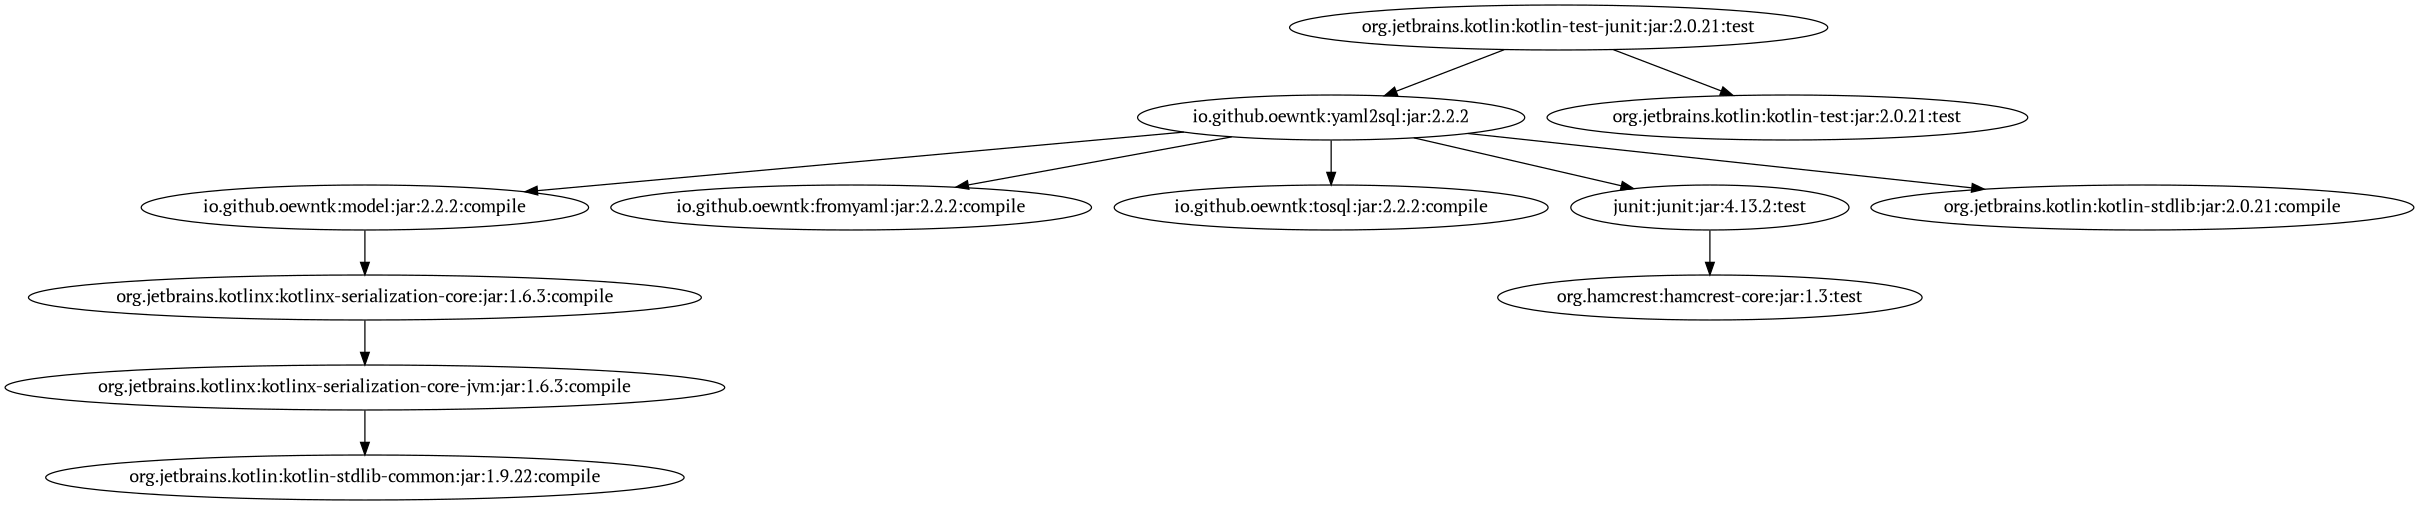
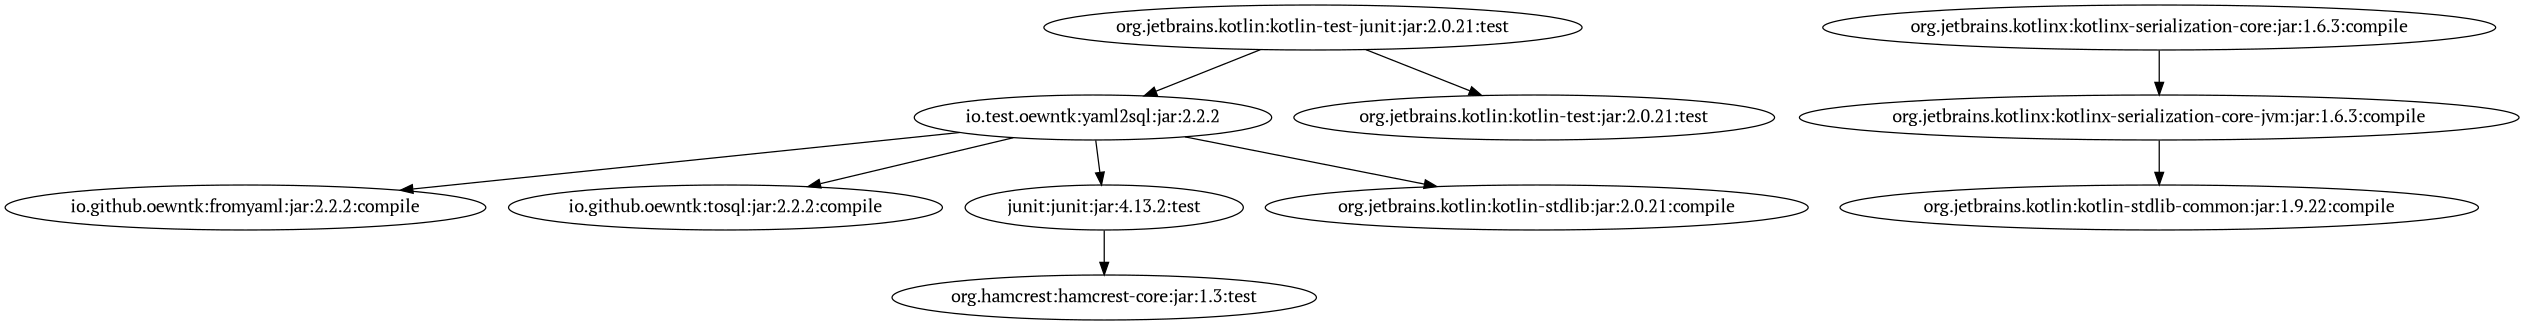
node "io.github.oewntk:yaml2sql:jar:2.2.2": label "io.github.oewntk:yaml2sql:jar:2.2.2" -> "io.test.oewntk:yaml2sql:jar:2.2.2"
node "io.github.oewntk:model:jar:2.2.2:compile": removed
